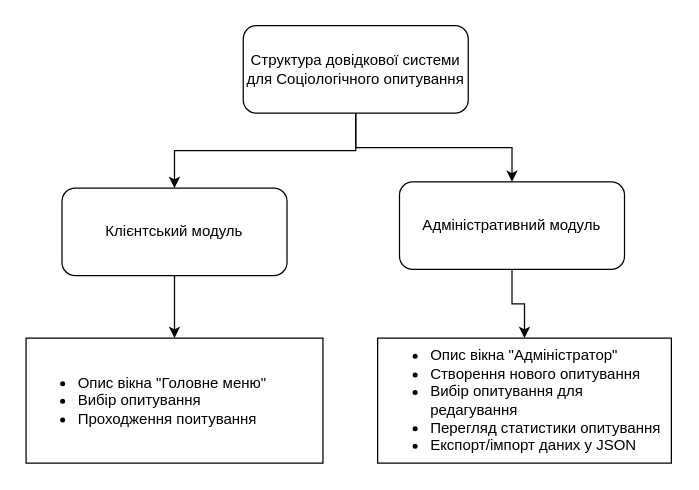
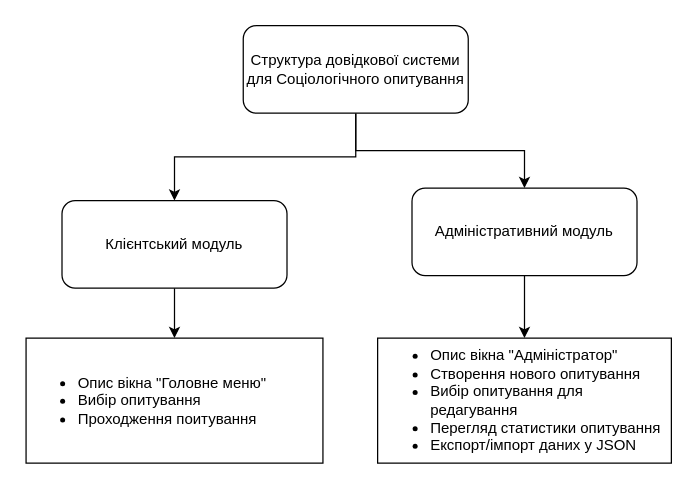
node "Адміністративний модуль": moved (512, 226) -> (524, 232)
node "Клієнтський модуль": moved (174, 232) -> (174, 244)
